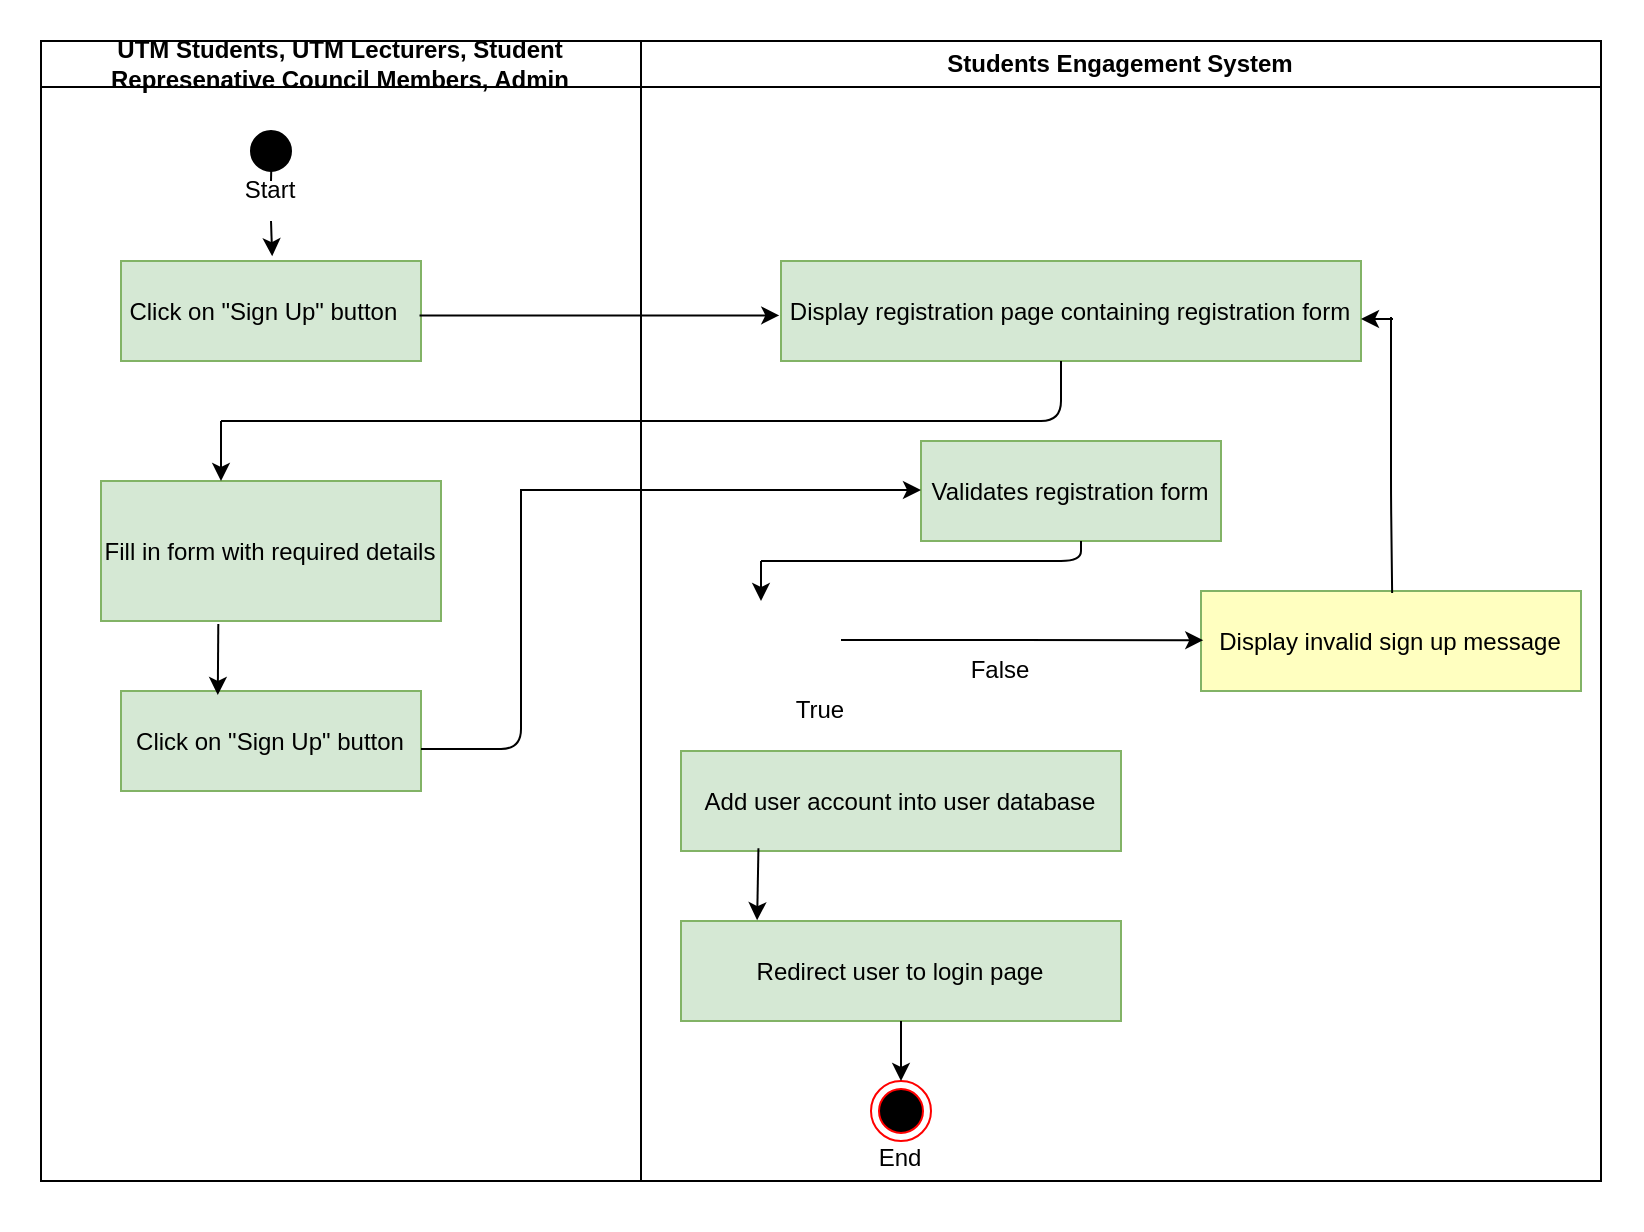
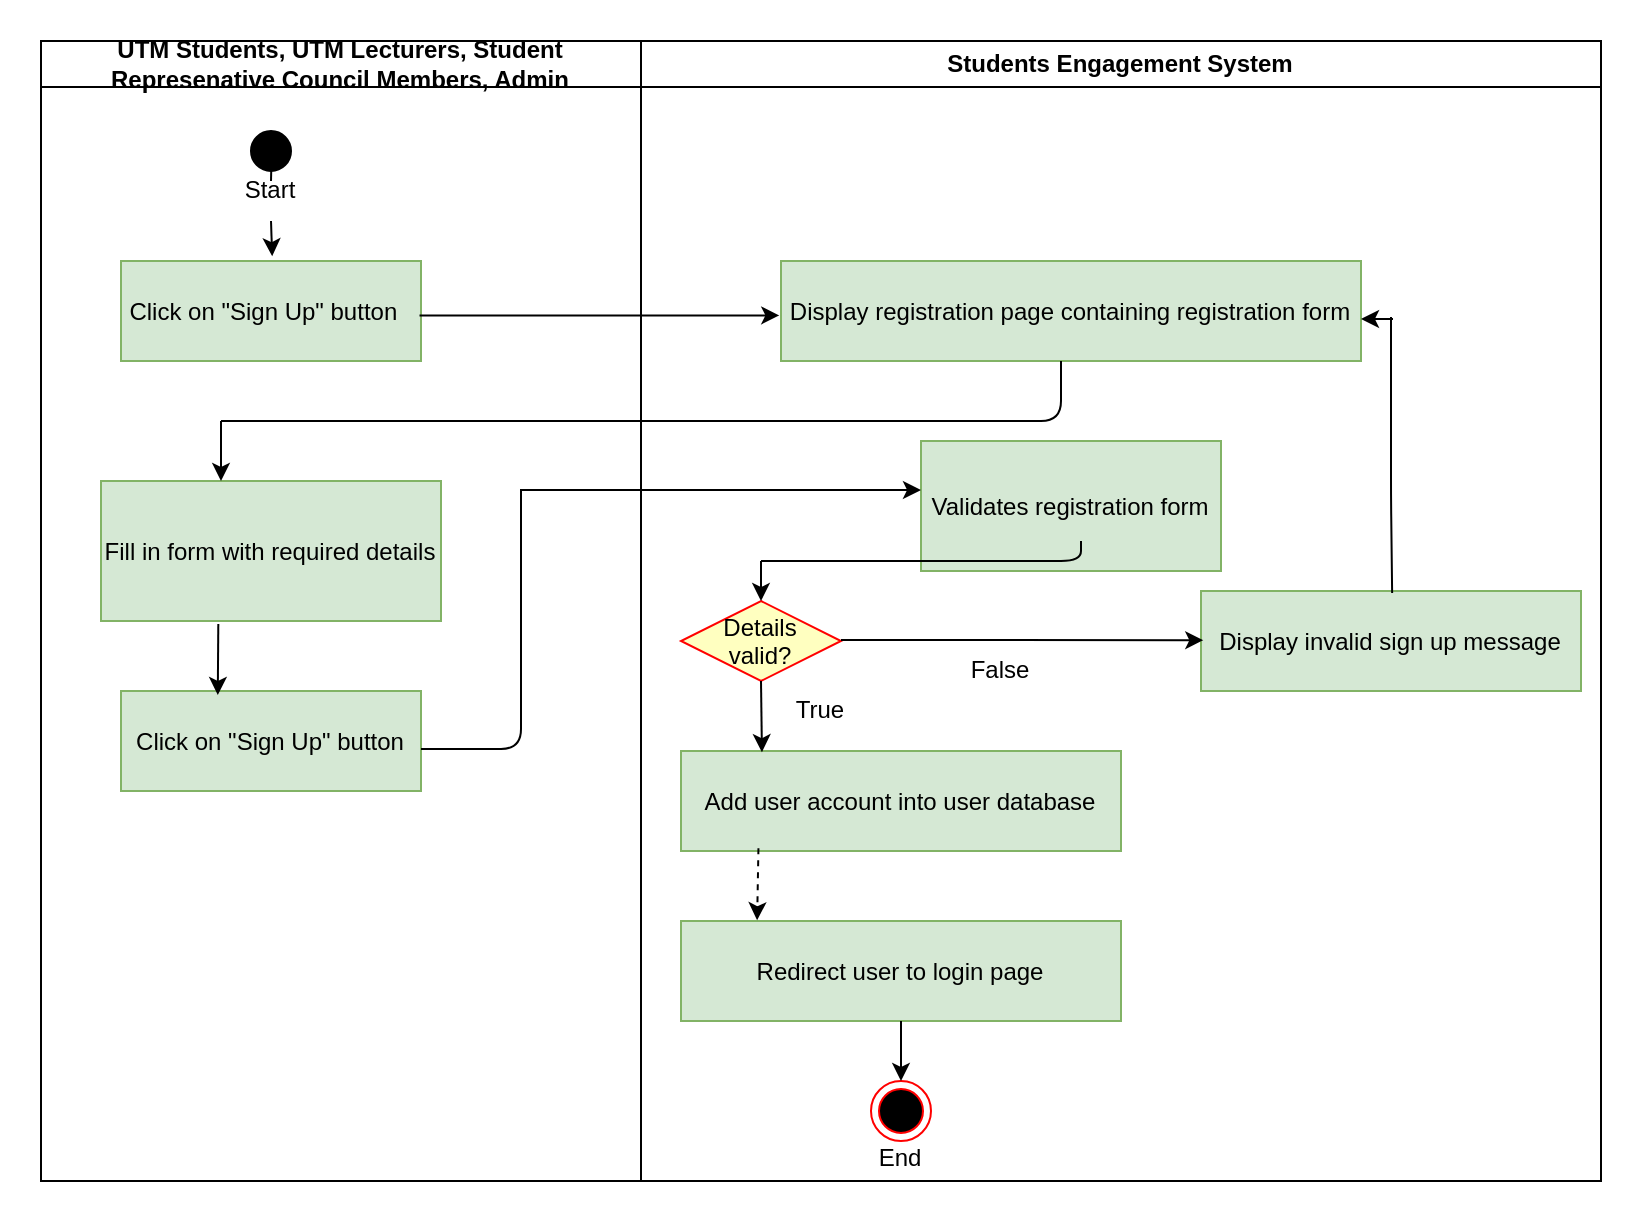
node "Validates registration form": size 300x100 -> 300x130
node "Details valid?": added
node "Display invalid sign up message": fillcolor #ffffc0 -> #d5e8d4
edge "Details valid?" -> "Add user account into user database": added
edge "Add user account into user database" -> "Redirect user to login page": style solid -> dashed
